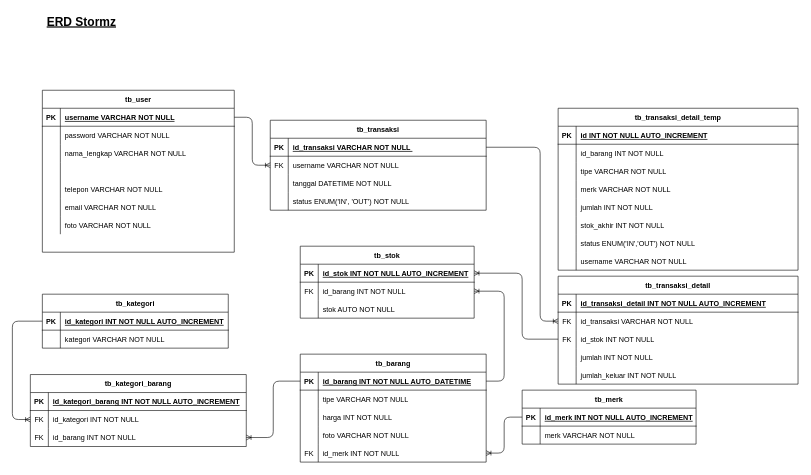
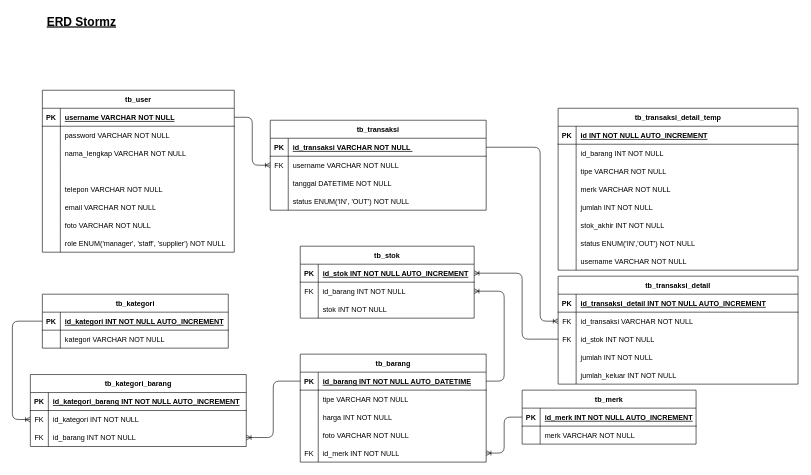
node "role ENUM('manager', 'staff', 'supplier') NOT NULL": added
node "stok AUTO NOT NULL": label "stok AUTO NOT NULL" -> "stok INT NOT NULL"
